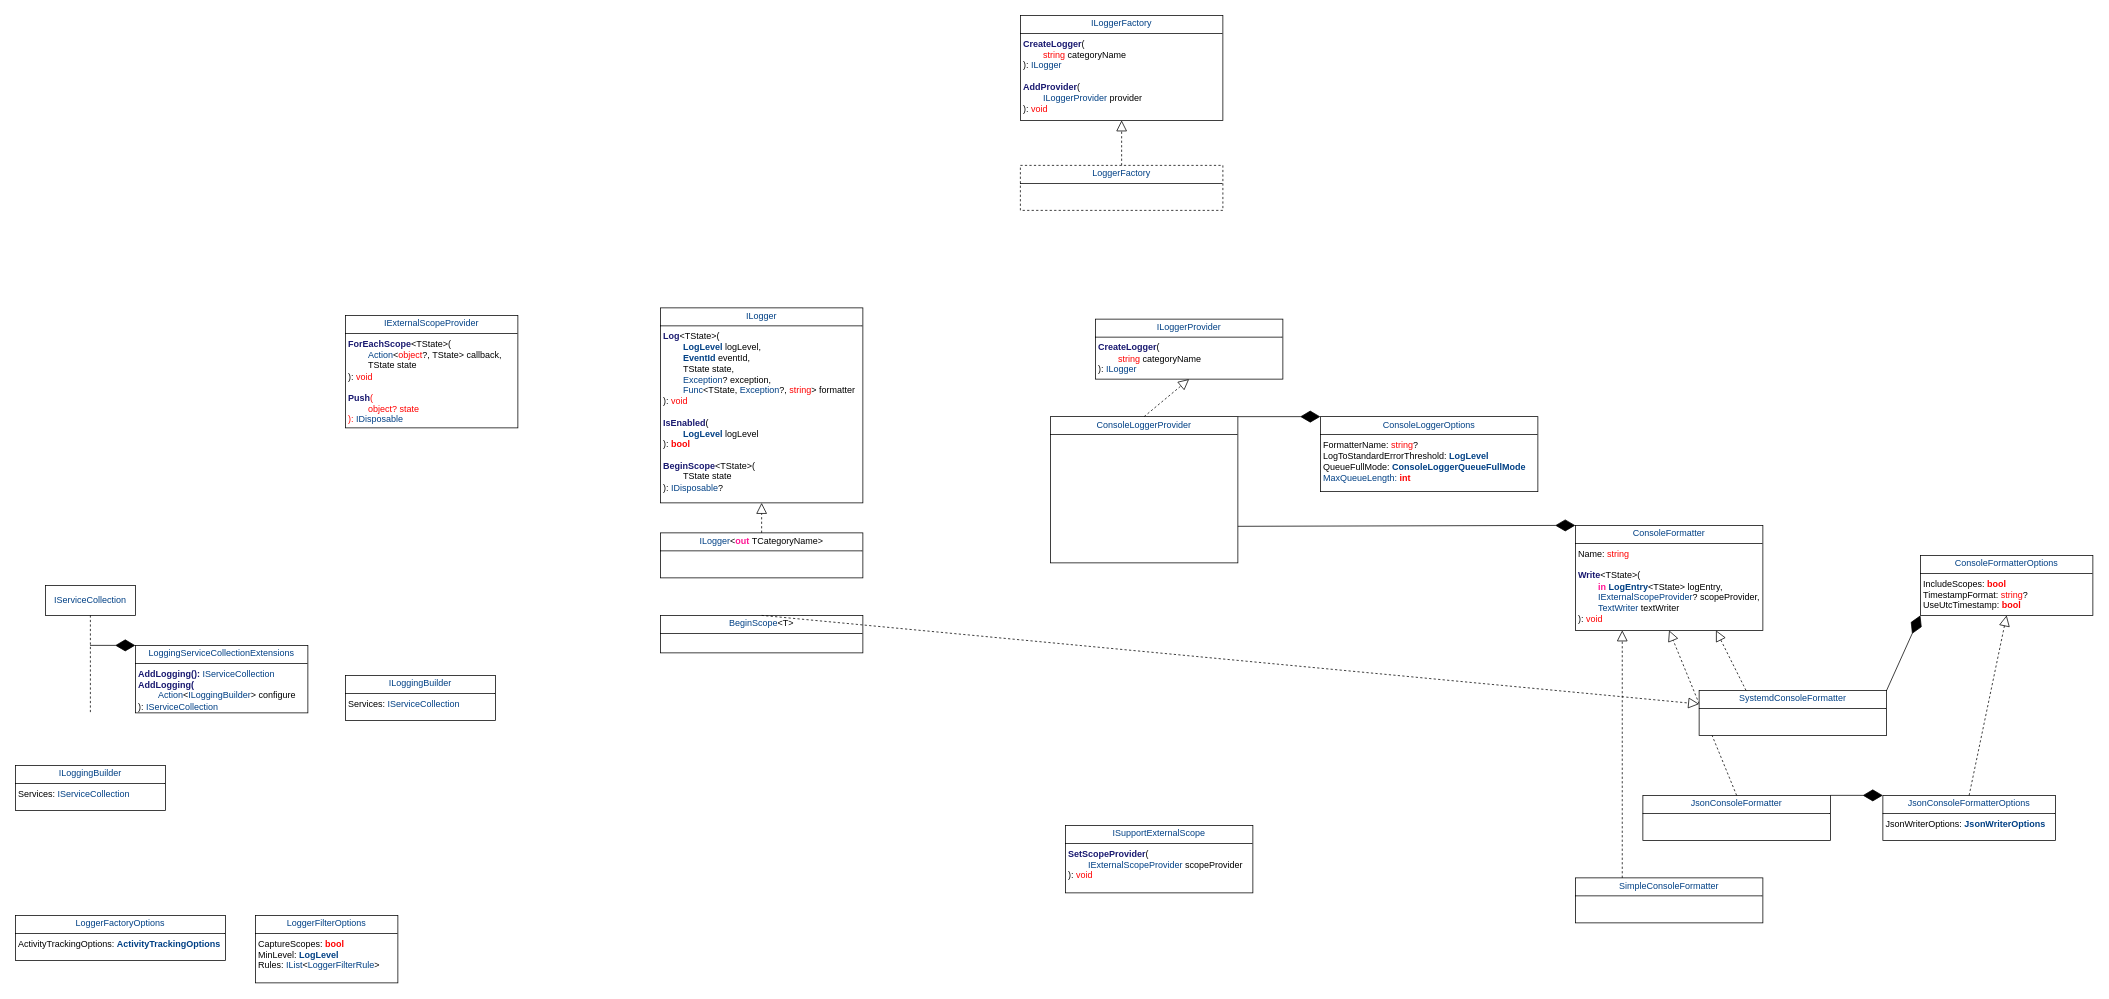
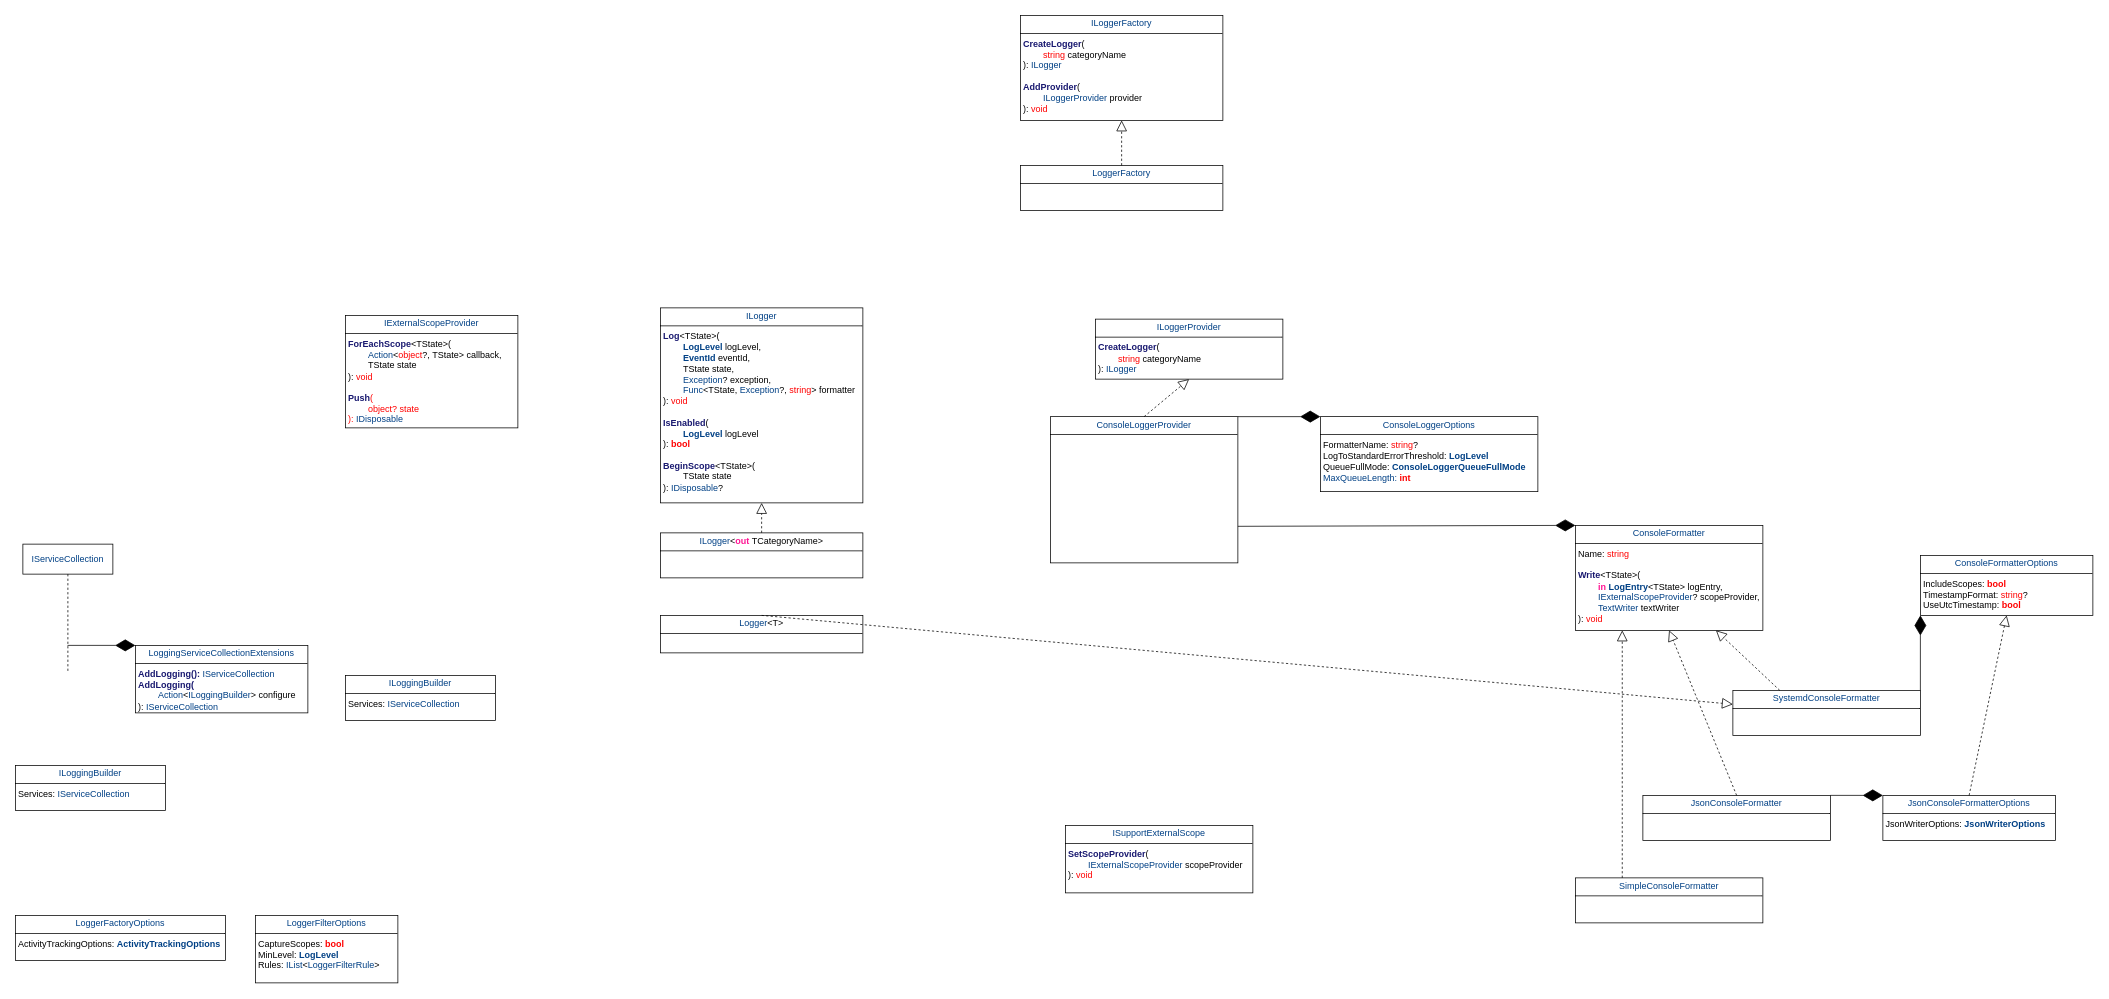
node "LoggerFactory": style dashed -> solid
node "BeginScope<T>": label "BeginScope<T>" -> "Logger<T>"
node "IServiceCollection": moved (90, 649) -> (68, 608)
node "SystemdConsoleFormatter": moved (1793, 713) -> (1827, 713)
